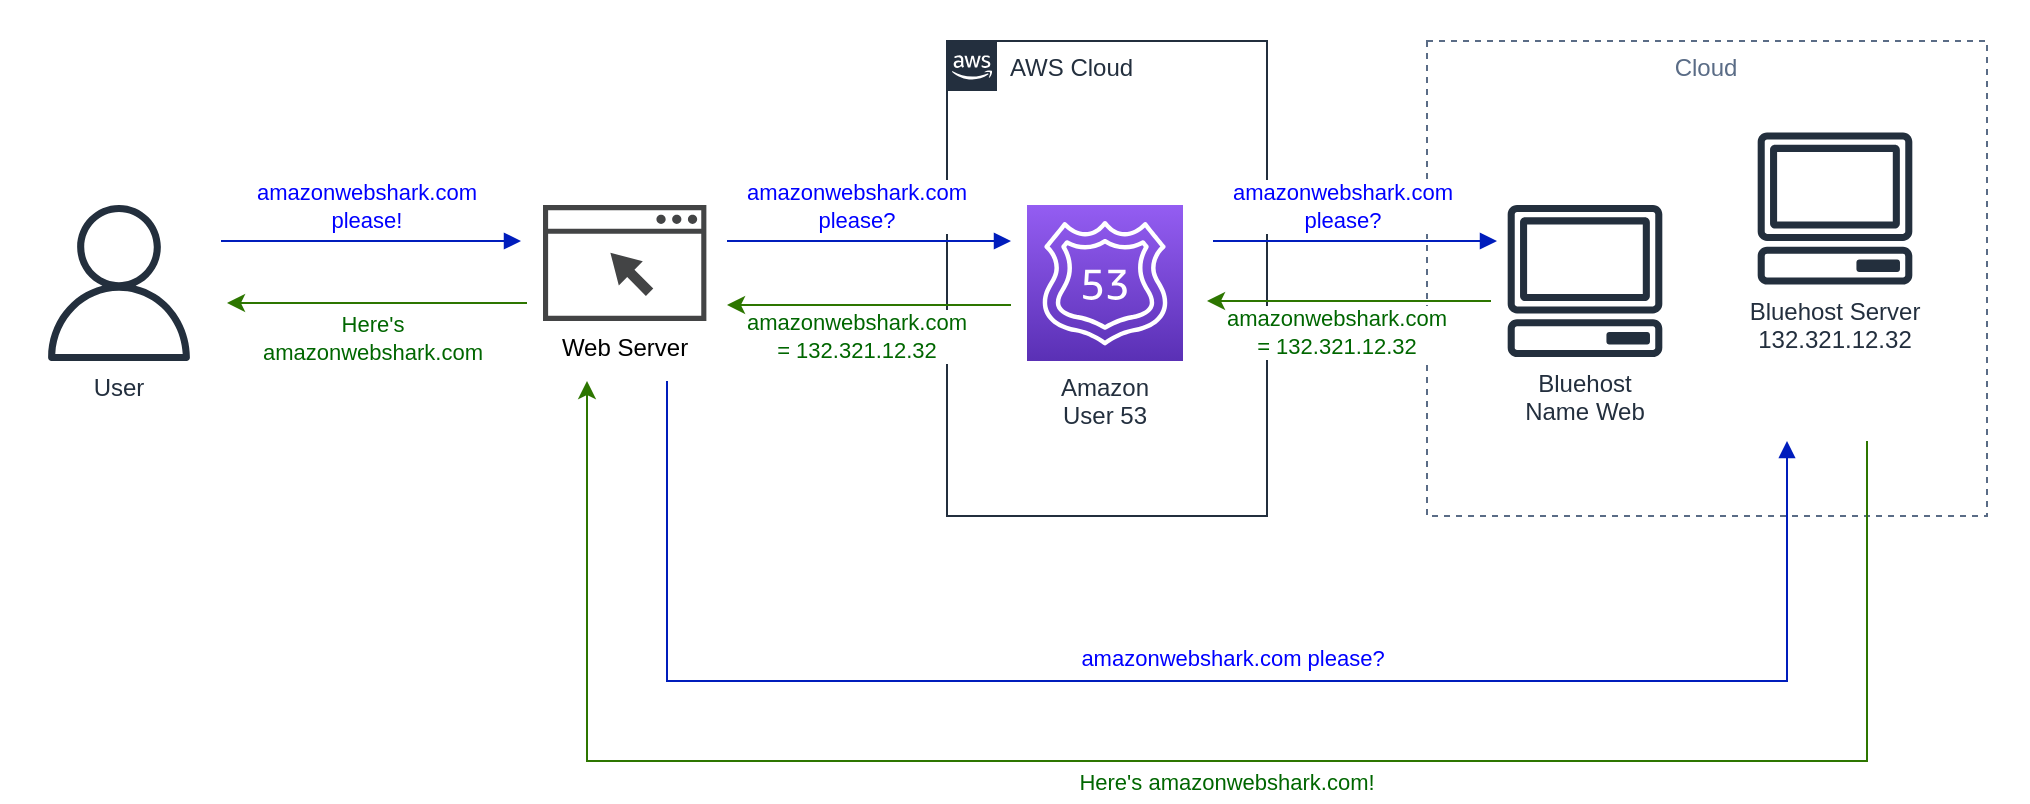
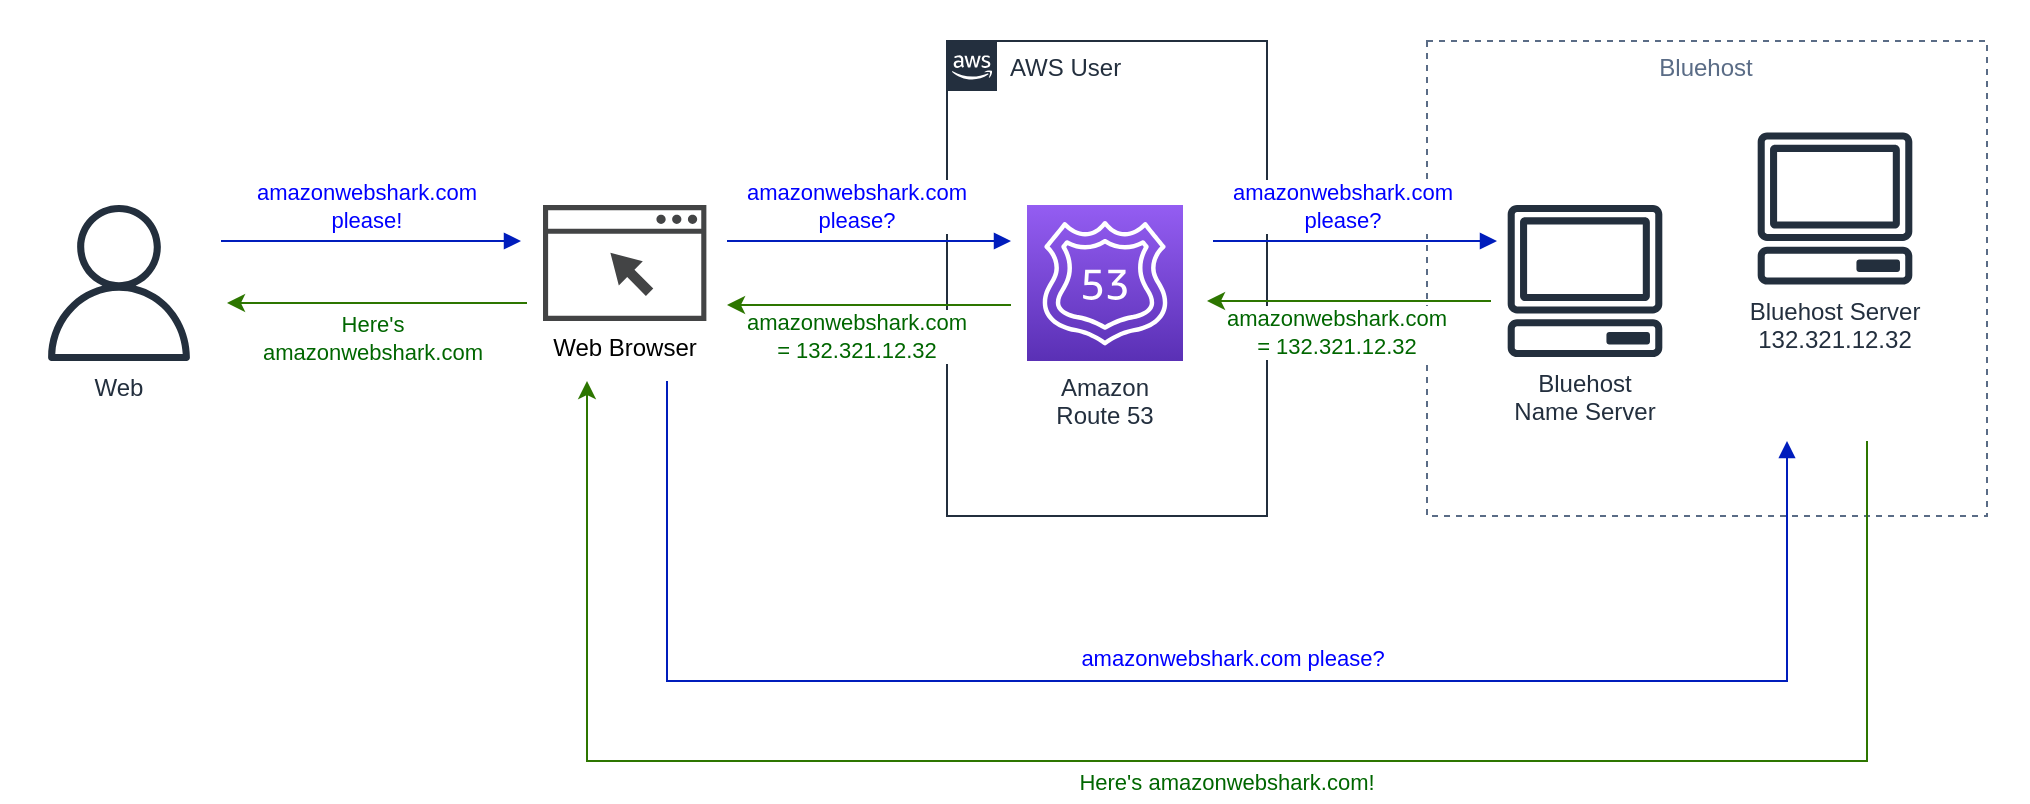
node "Cloud": label "Cloud" -> "Bluehost"
node "AWS Cloud": label "AWS Cloud" -> "AWS User"
node "Web Server": label "Web Server" -> "Web Browser"
node "User": label "User" -> "Web"
node "Bluehost Name Web": label "Bluehost Name Web" -> "Bluehost Name Server"
node "Amazon User 53": label "Amazon User 53" -> "Amazon Route 53"
